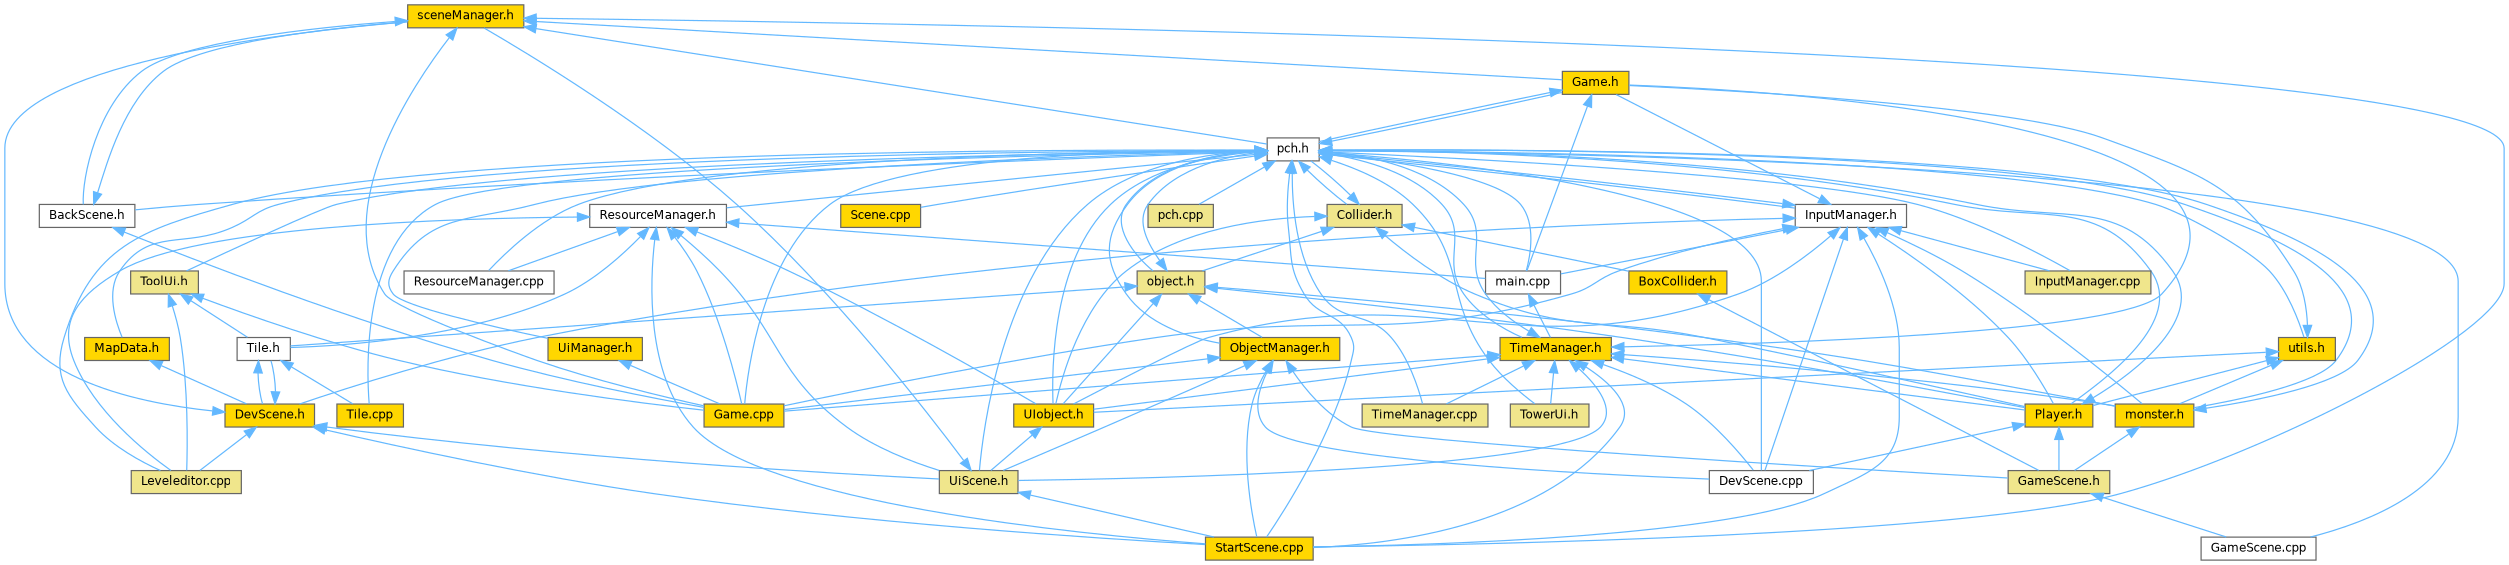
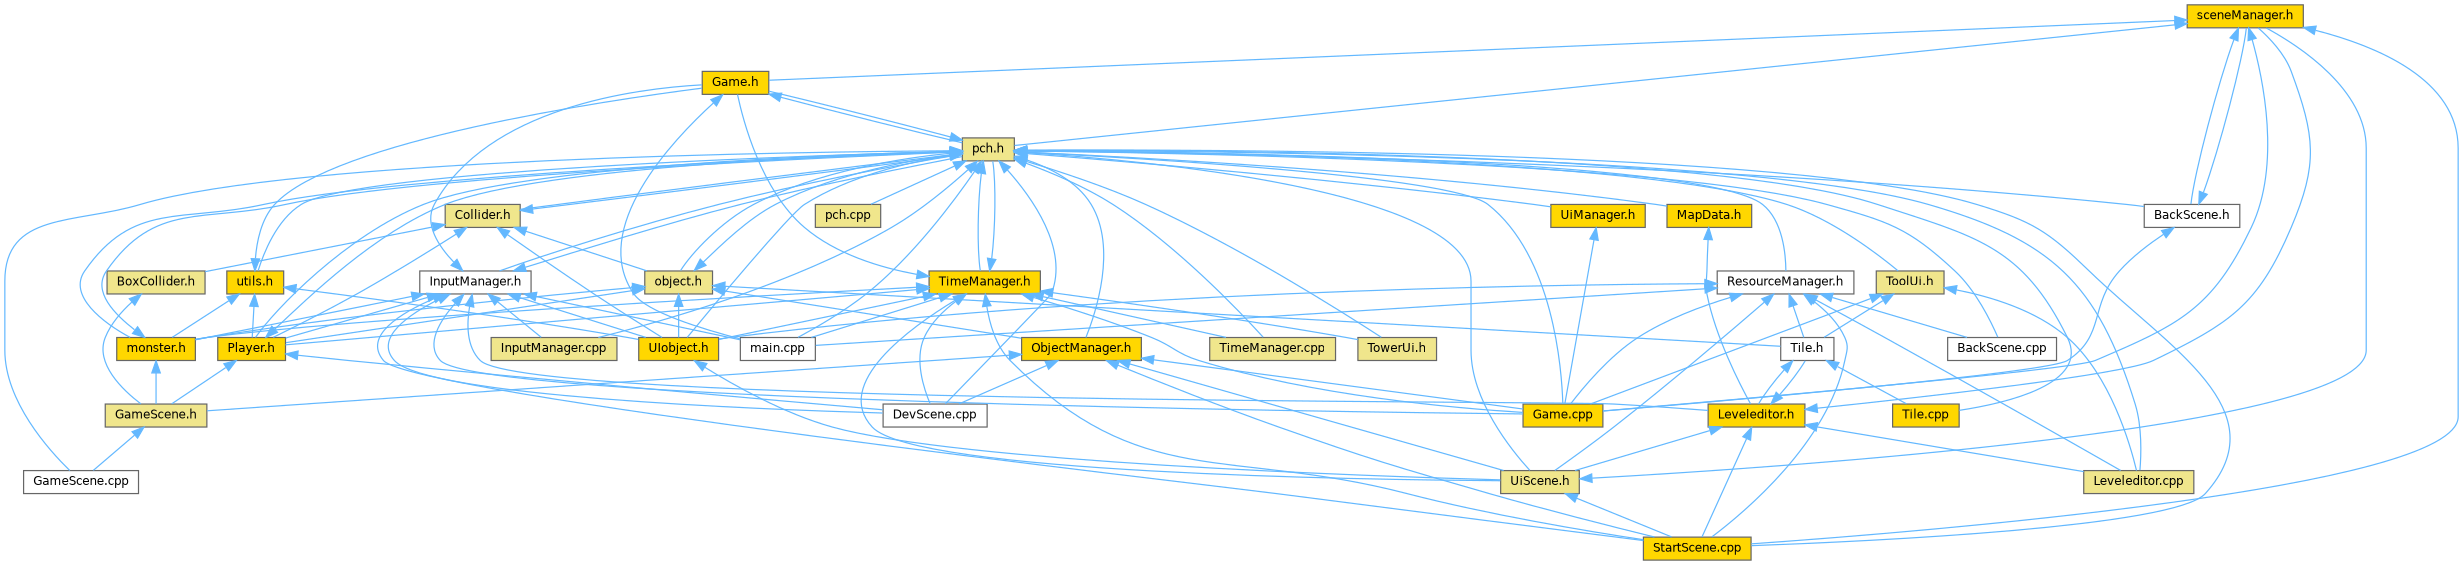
node "pch.h": fillcolor white -> khaki
node "Scene.cpp": removed
node "ResourceManager.cpp": label "ResourceManager.cpp" -> "BackScene.cpp"
node "BoxCollider.h": fillcolor gold -> khaki
edge "TimeManager.h" -> "main.cpp": reversed
node "DevScene.h": label "DevScene.h" -> "Leveleditor.h"
